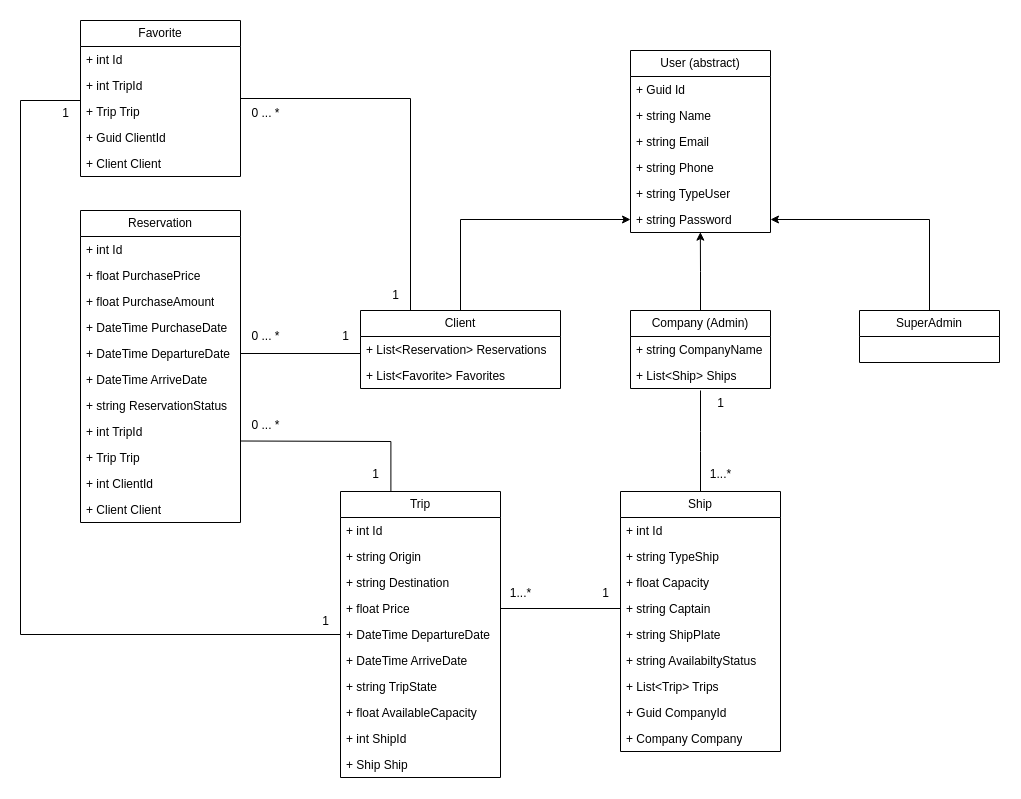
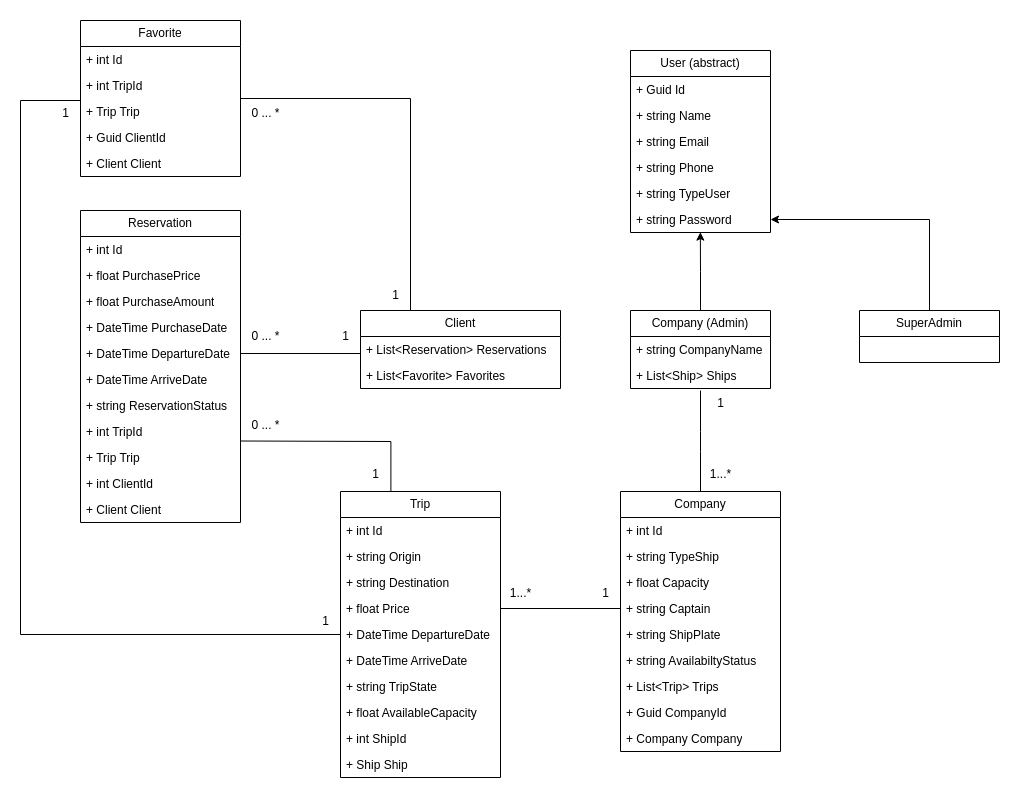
edge "Client" -> "+ string Password": removed
node "Ship": label "Ship" -> "Company"
